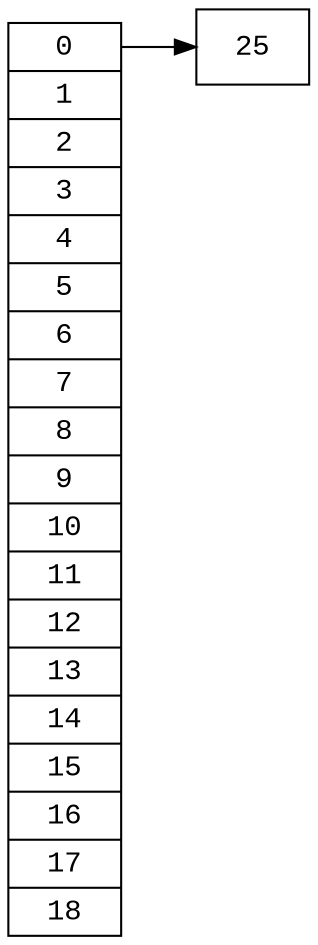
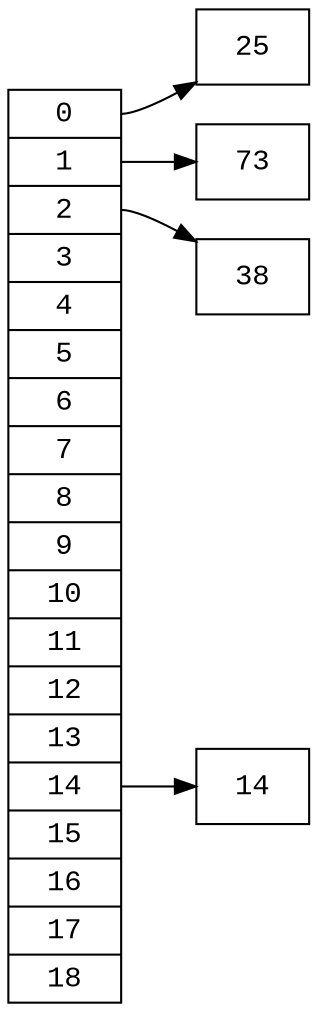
node "73": added
node "38": added
node "14": added
